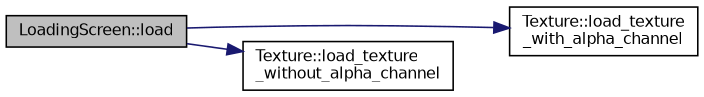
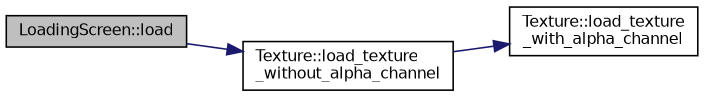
edge "LoadingScreen::load" -> "Texture::load_texture _with_alpha_channel": now "Texture::load_texture _without_alpha_channel" -> "Texture::load_texture _with_alpha_channel"
